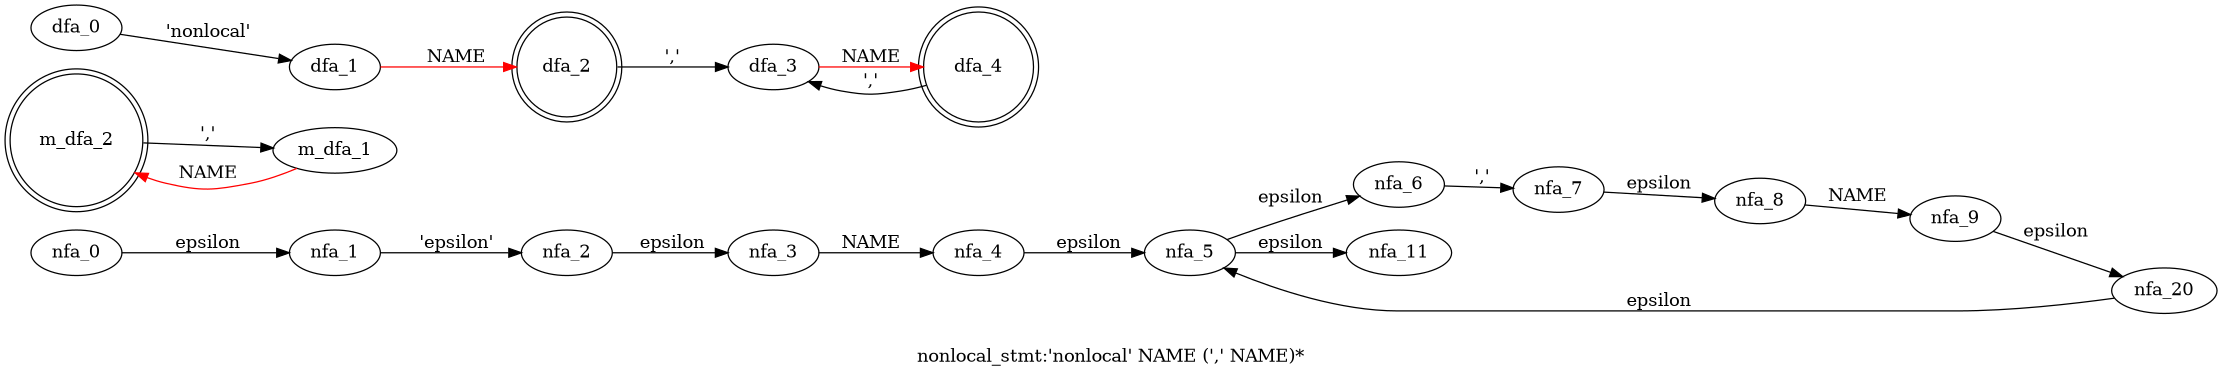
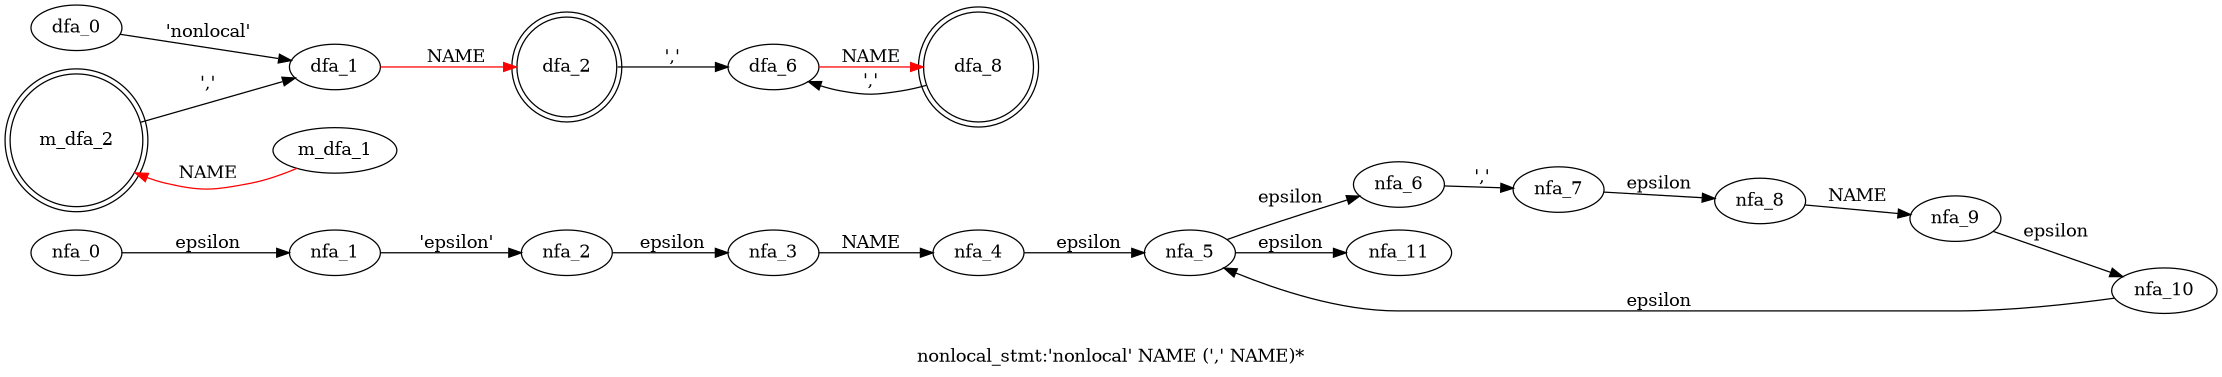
node "dfa_3": label "dfa_3" -> "dfa_6"
node "dfa_4": label "dfa_4" -> "dfa_8"
edge "m_dfa_2" -> "m_dfa_1": now "m_dfa_2" -> "dfa_1"
node "nfa_20": label "nfa_20" -> "nfa_10"
